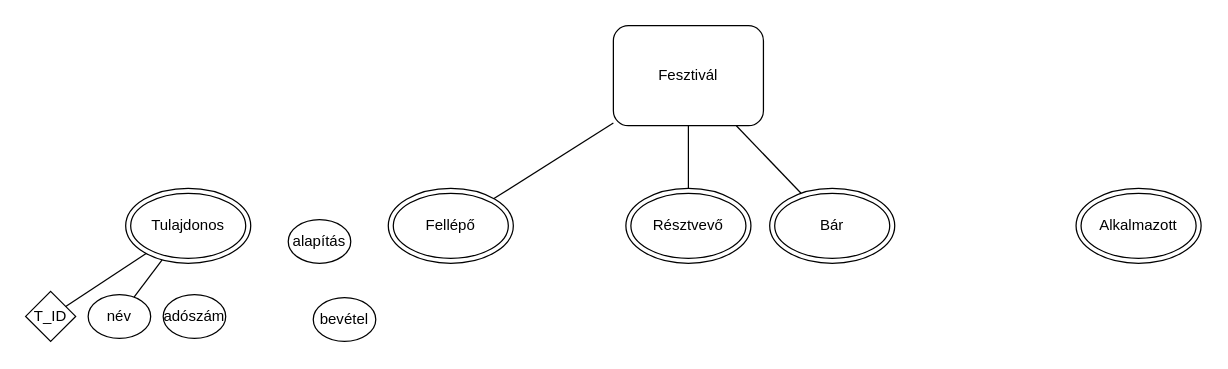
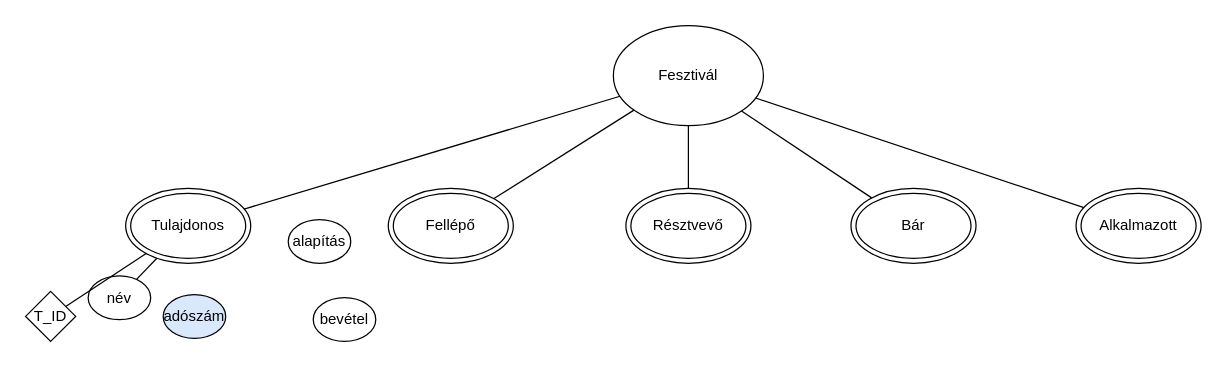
node "Fesztivál": shape rounded rectangle -> ellipse
edge "Fesztivál" -- "Tulajdonos": added
edge "Fesztivál" -- "Alkalmazott": added
node "Bár": moved (832, 226) -> (913, 226)
node "név": moved (119, 316) -> (119, 298)
node "adószám": fillcolor #ffffff -> #dae8fc
